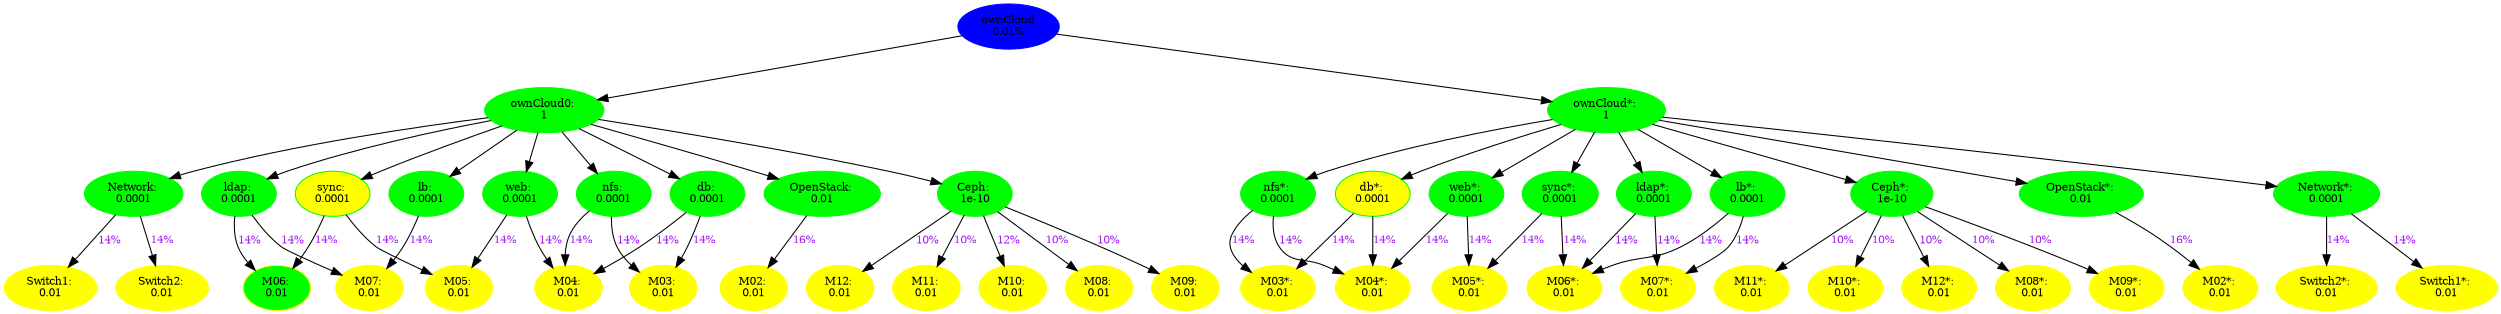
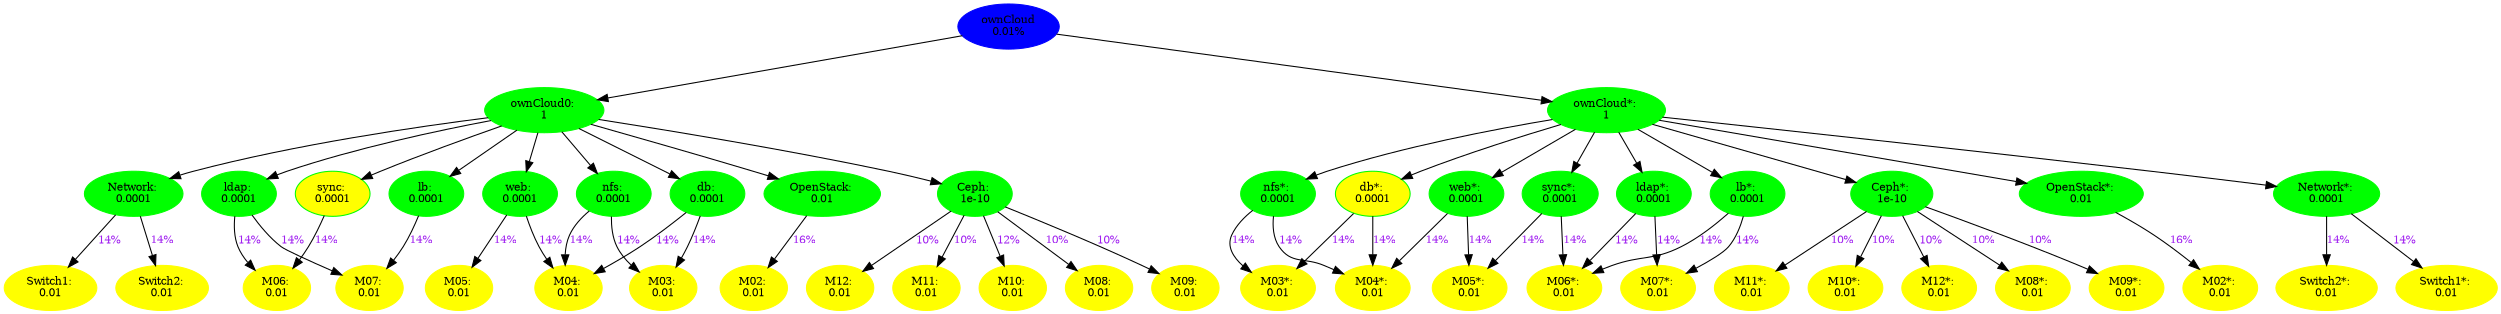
edge "sync: 0.0001" -> "M05: 0.01": removed, label "14%"
node "M06: 0.01": fillcolor green -> yellow
